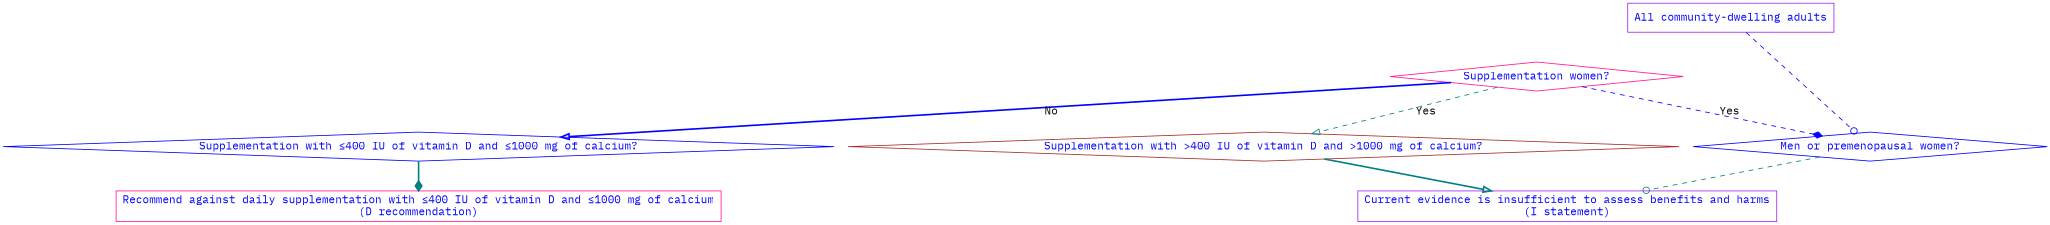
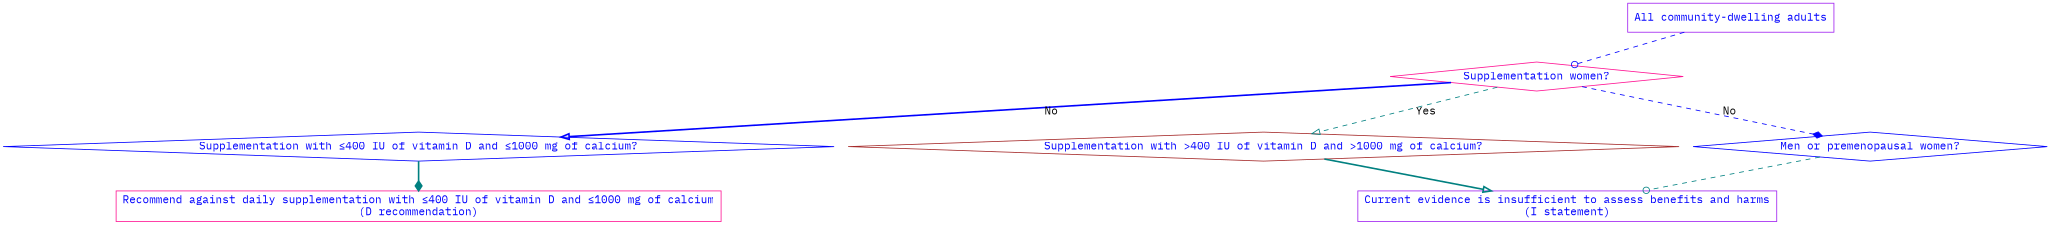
edge "All community-dwelling adults" -> "Men or premenopausal women?": now "All community-dwelling adults" -> "Supplementation women?"
edge "Supplementation women?" -> "Men or premenopausal women?": label "Yes" -> "No"
